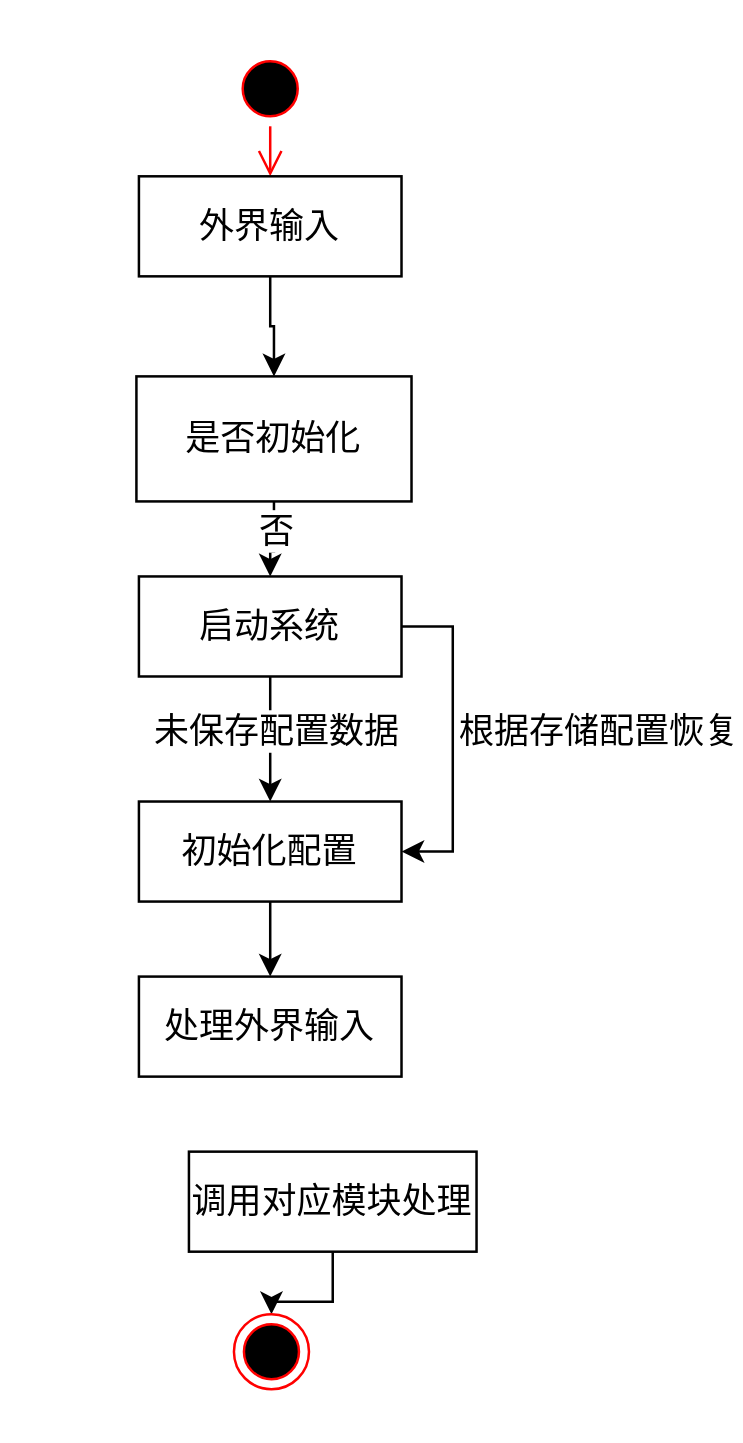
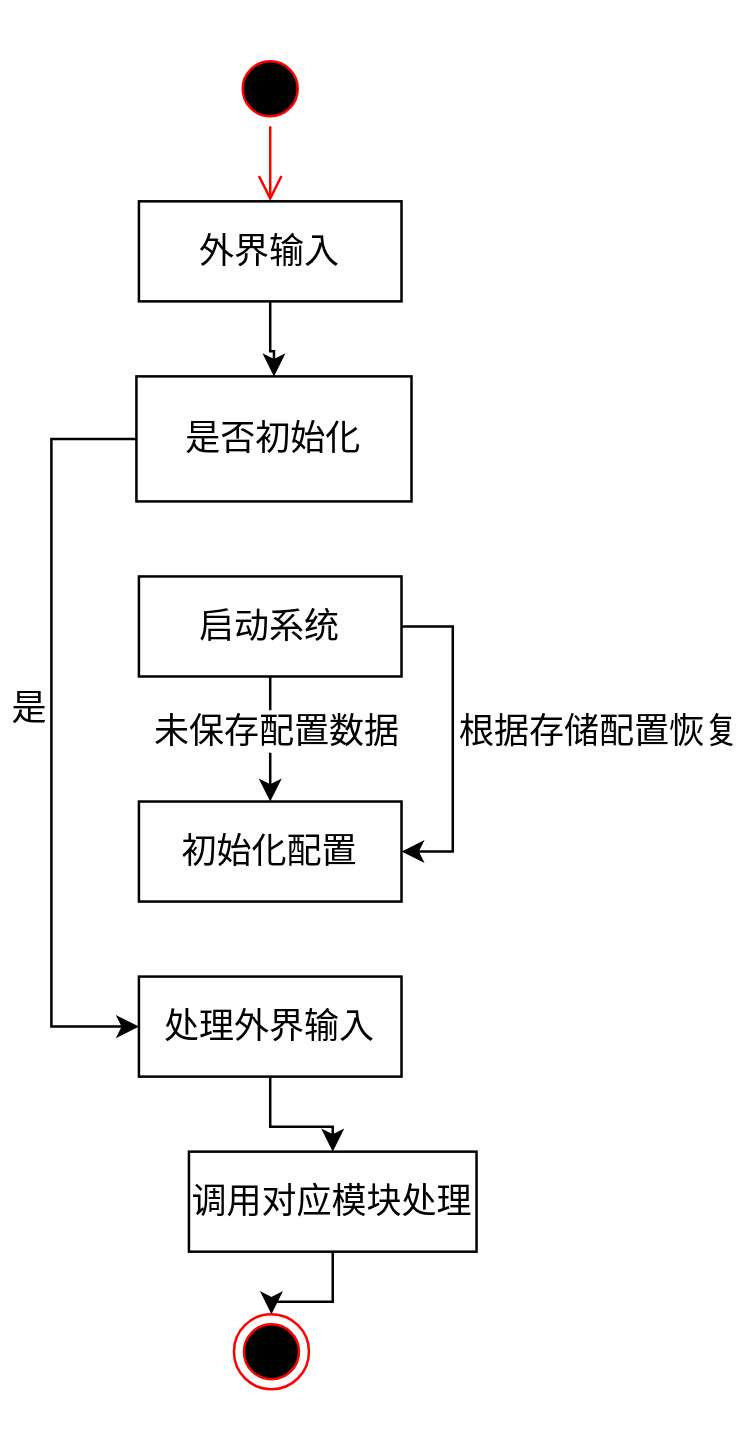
node "外界输入": moved (270, 226) -> (270, 251)
edge "是否初始化" -> "启动系统": removed, labels "否", "否"
edge "是否初始化" -> "处理外界输入": added, label "是"
edge "初始化配置" -> "处理外界输入": removed
edge "处理外界输入" -> "调用对应模块处理": added
